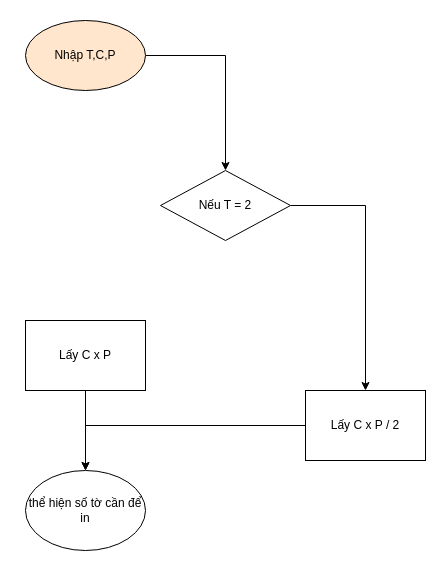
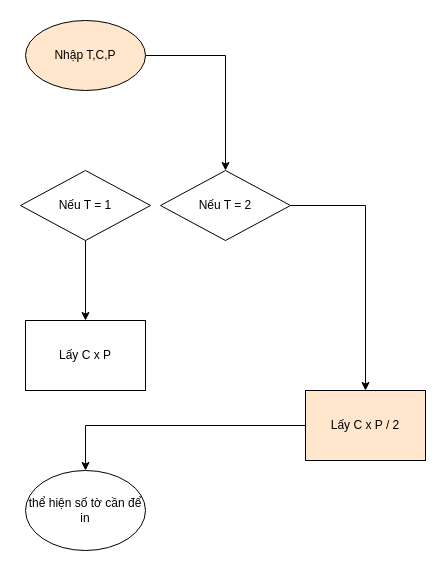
node "Nếu T = 1": added
edge "Nếu T = 1" -> "Lấy C x P": added
edge "Lấy C x P" -> "thể hiện số tờ cần để in": removed
node "Lấy C x P / 2": fillcolor #ffffff -> #ffe6cc
